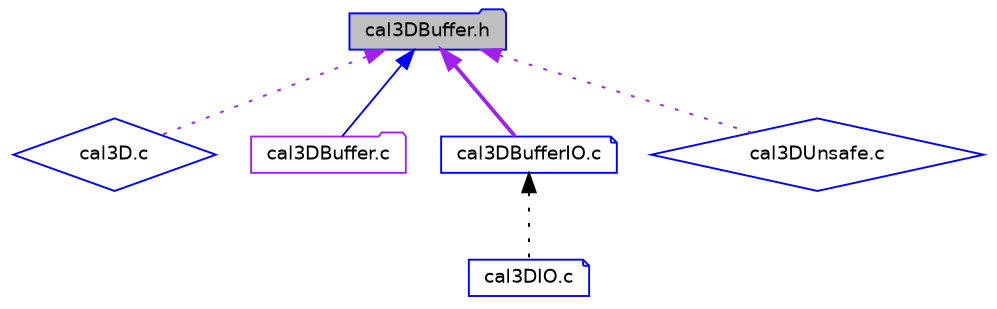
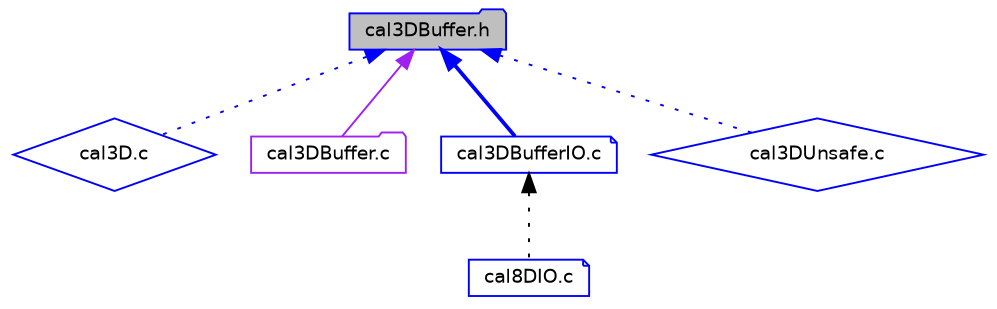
edge "cal3DUnsafe.c" -> "cal3DBuffer.h": color purple -> blue
edge "cal3D.c" -> "cal3DBuffer.h": color purple -> blue
edge "cal3DBuffer.c" -> "cal3DBuffer.h": color blue -> purple
edge "cal3DBufferIO.c" -> "cal3DBuffer.h": color purple -> blue
node "cal3DIO.c": label "cal3DIO.c" -> "cal8DIO.c"
